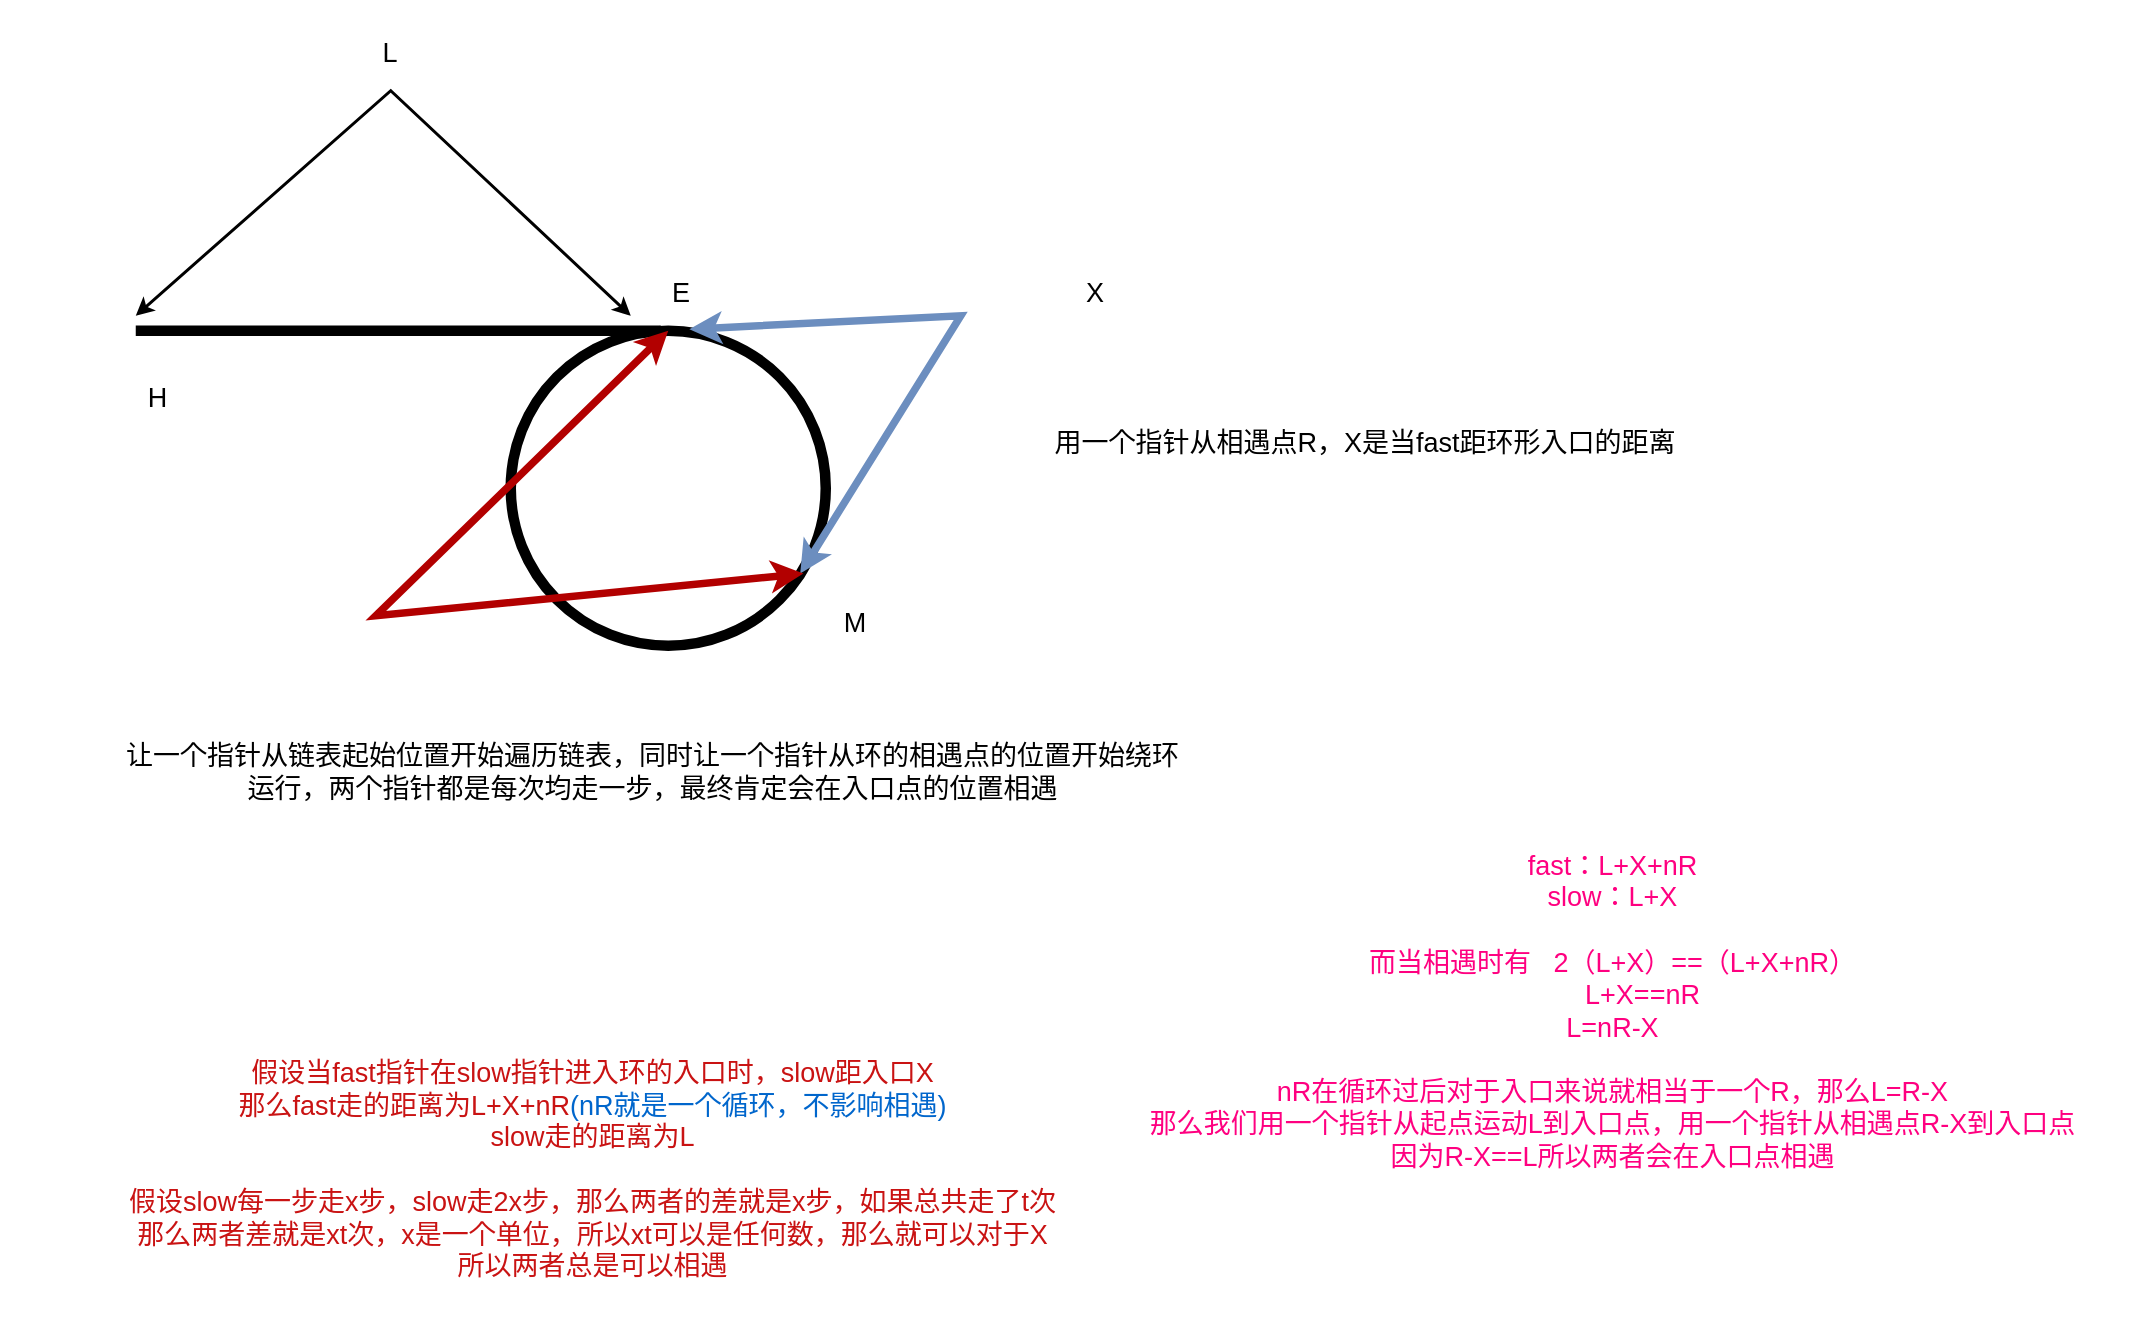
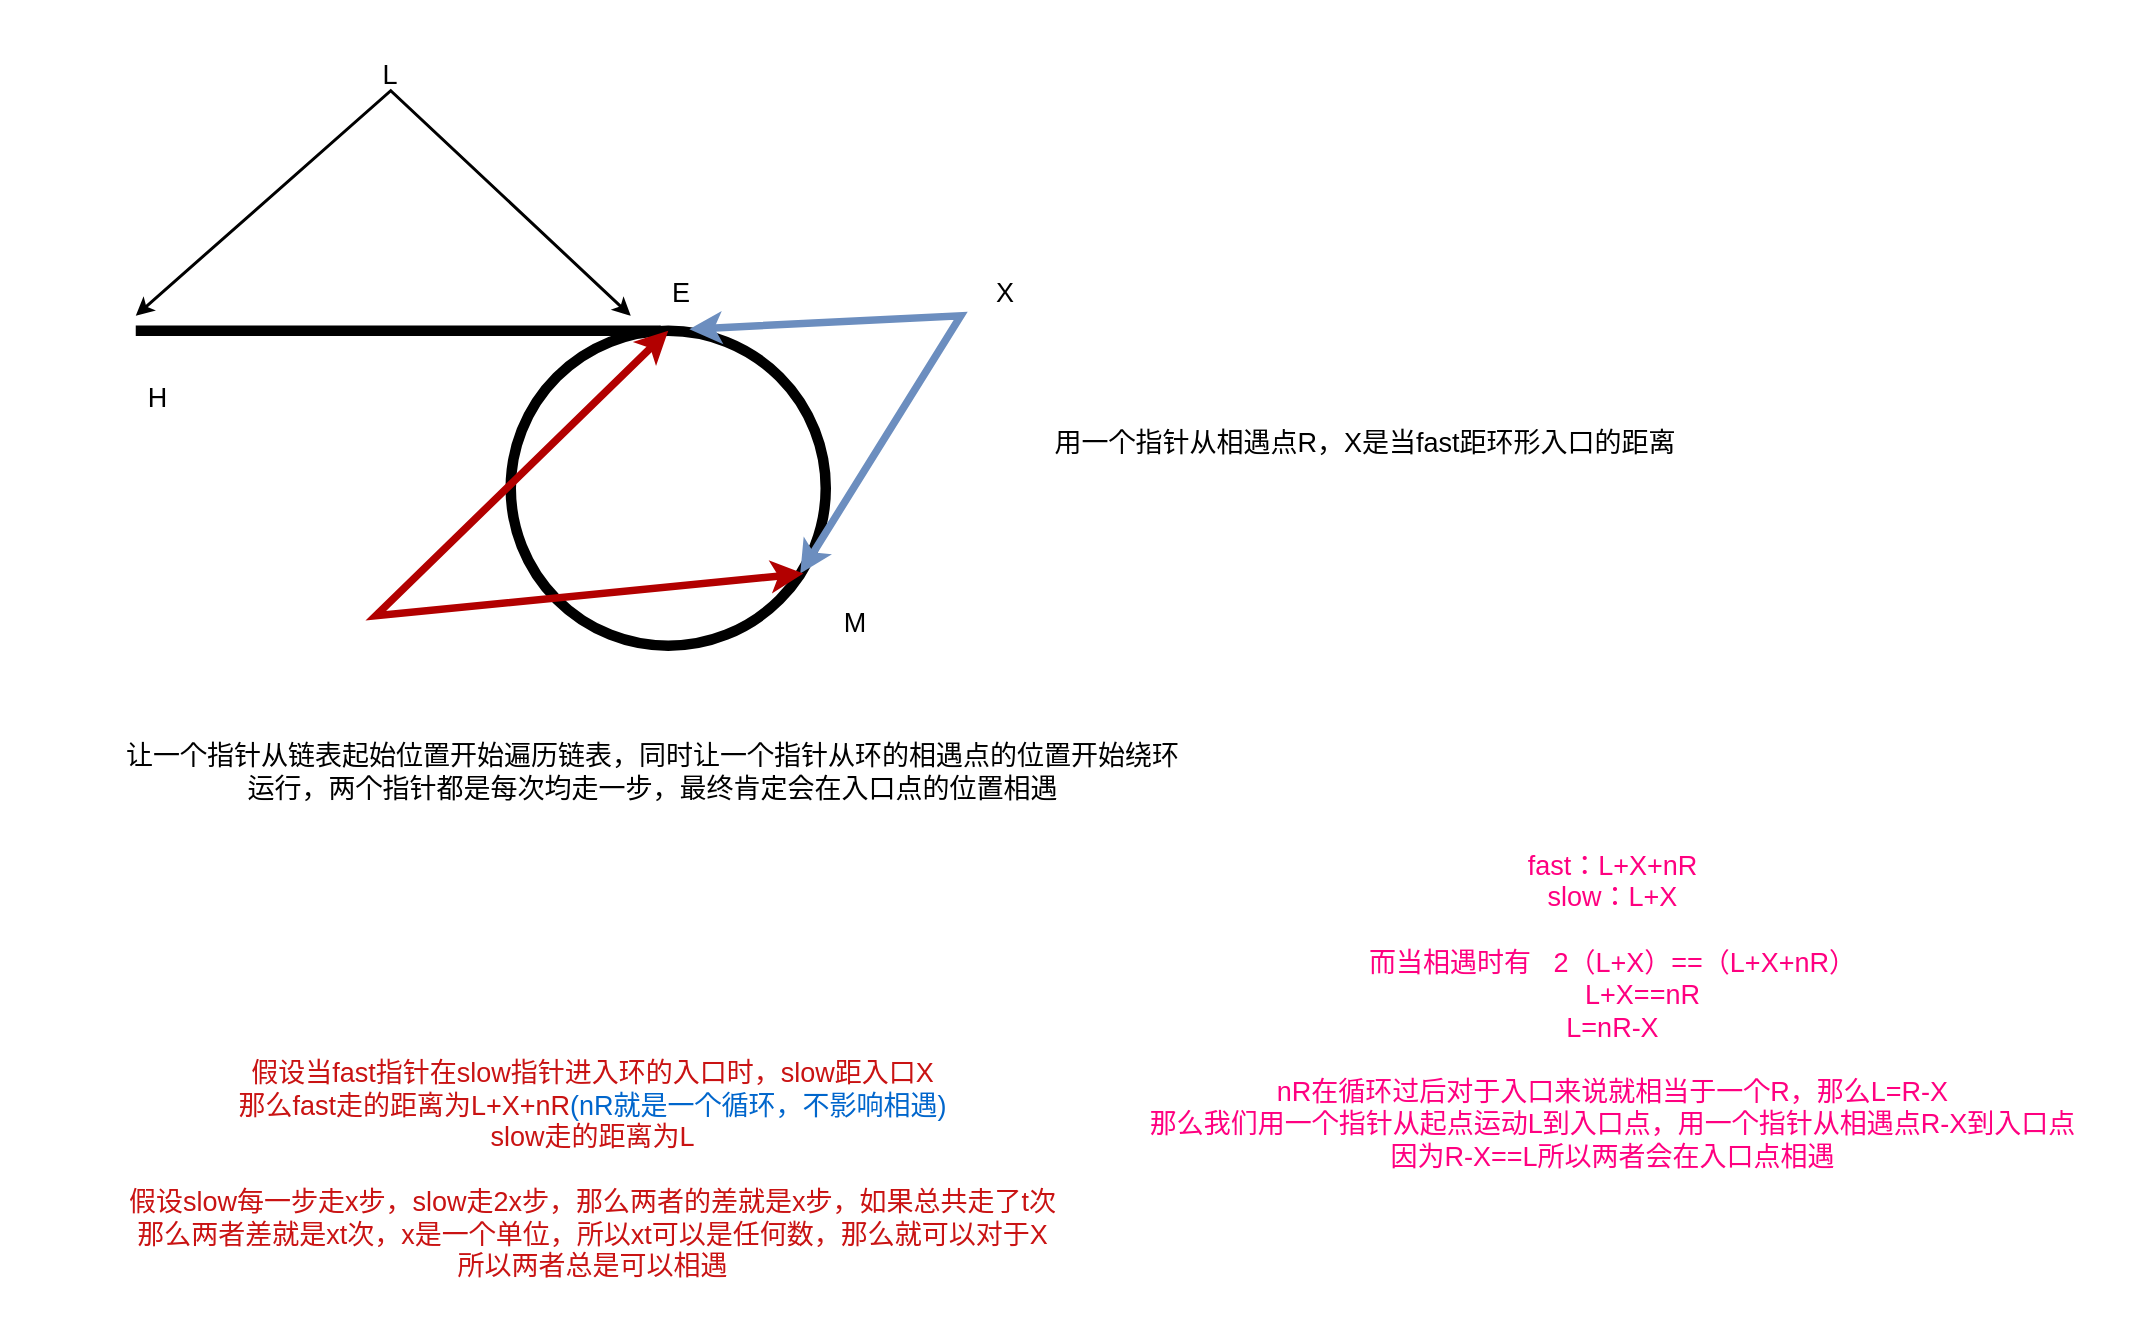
node "L": moved (391, 53) -> (391, 76)
node "X": moved (1096, 293) -> (1006, 293)
